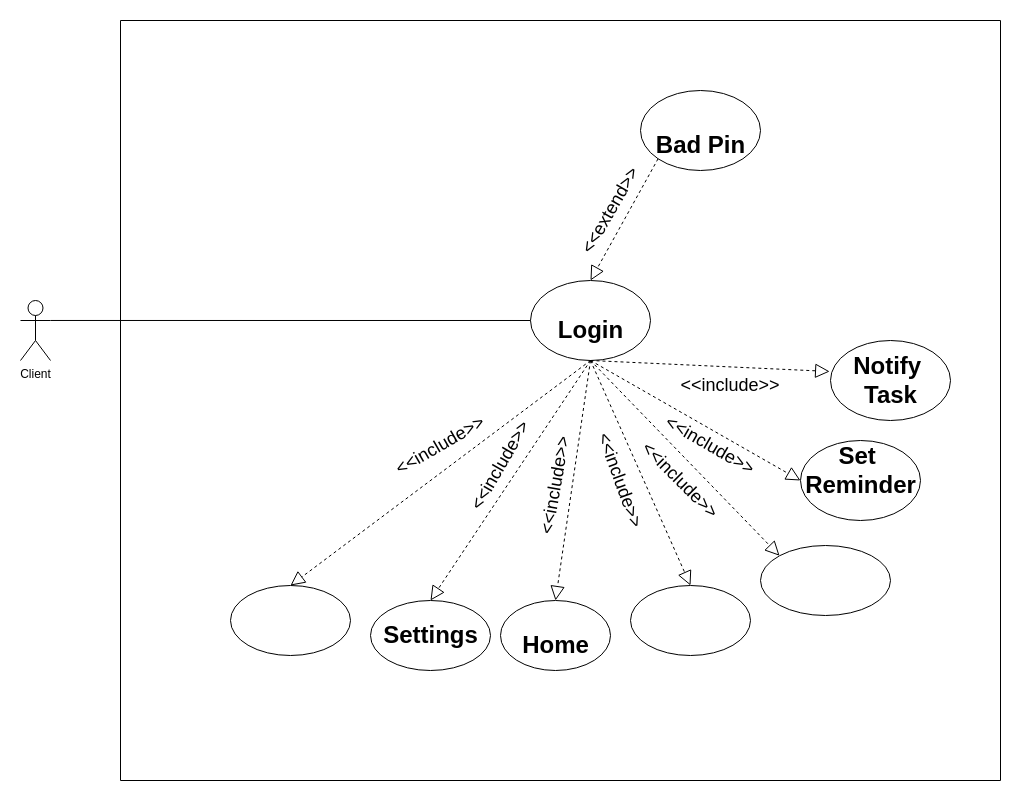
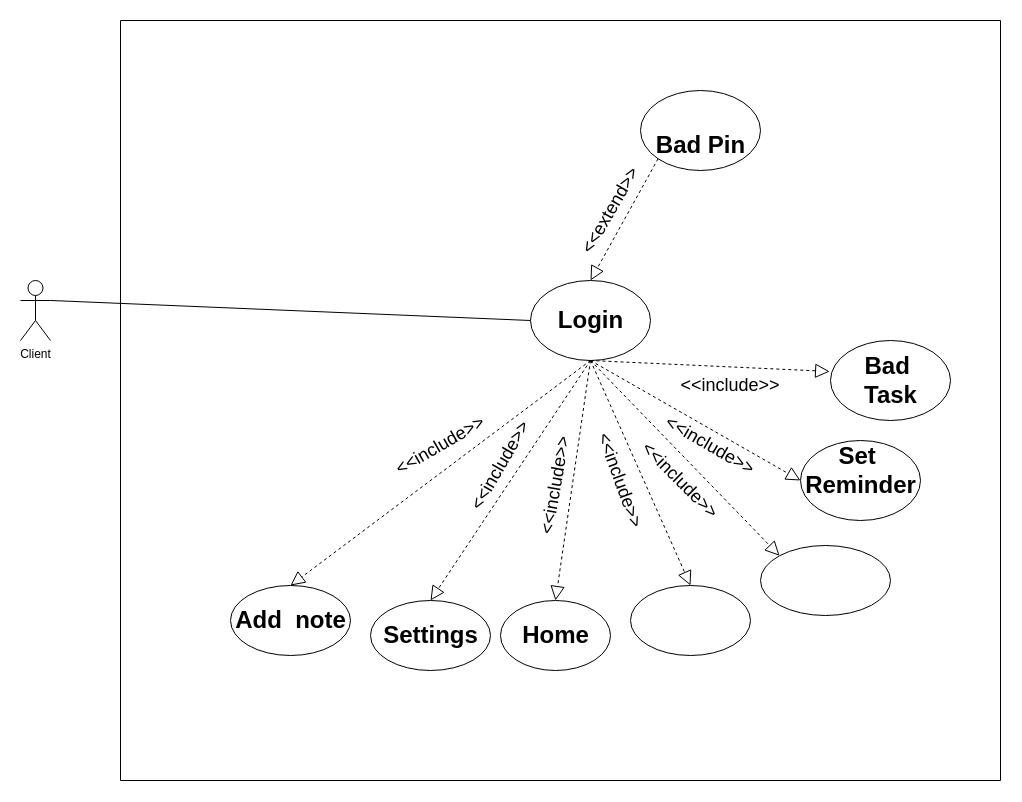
node "Client": moved (36, 331) -> (36, 311)
node "Login": moved (591, 331) -> (591, 321)
node "Notify Task": label "Notify Task" -> "Bad Task"
node "Add note": added
node "Home": moved (556, 646) -> (556, 636)
